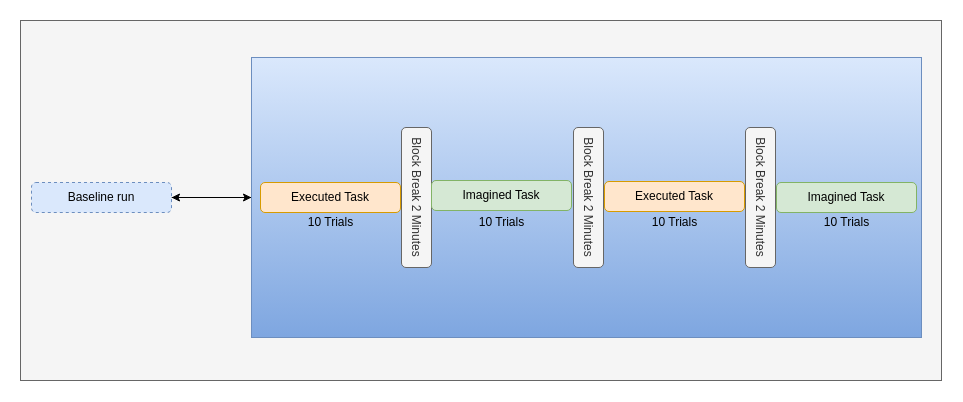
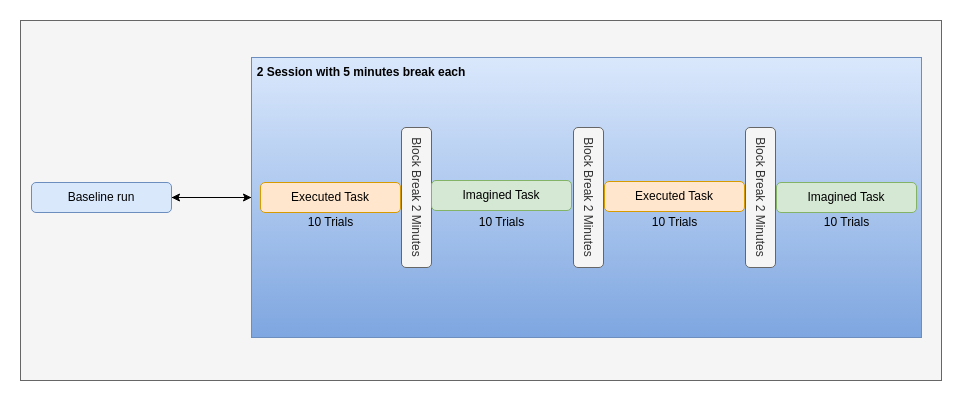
node "2 Session with 5 minutes break each": added
node "Baseline run": style dashed -> solid
